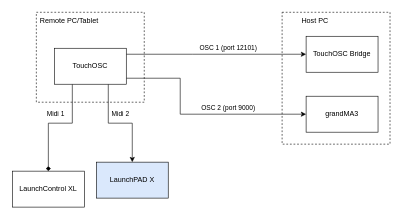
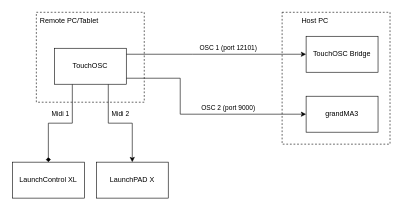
node "LaunchPAD X": fillcolor #dae8fc -> #ffffff
node "LaunchControl XL": moved (48, 189) -> (48, 180)
